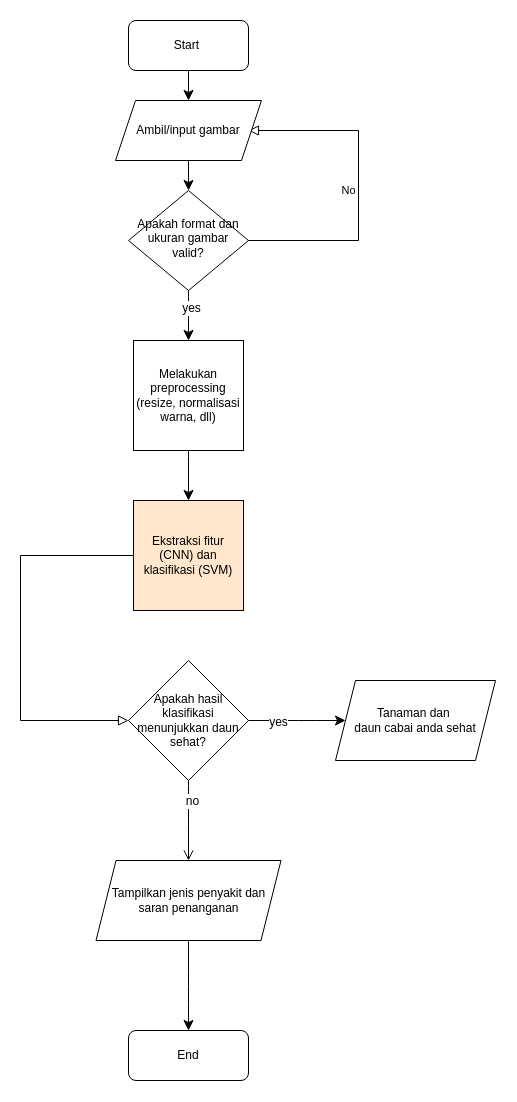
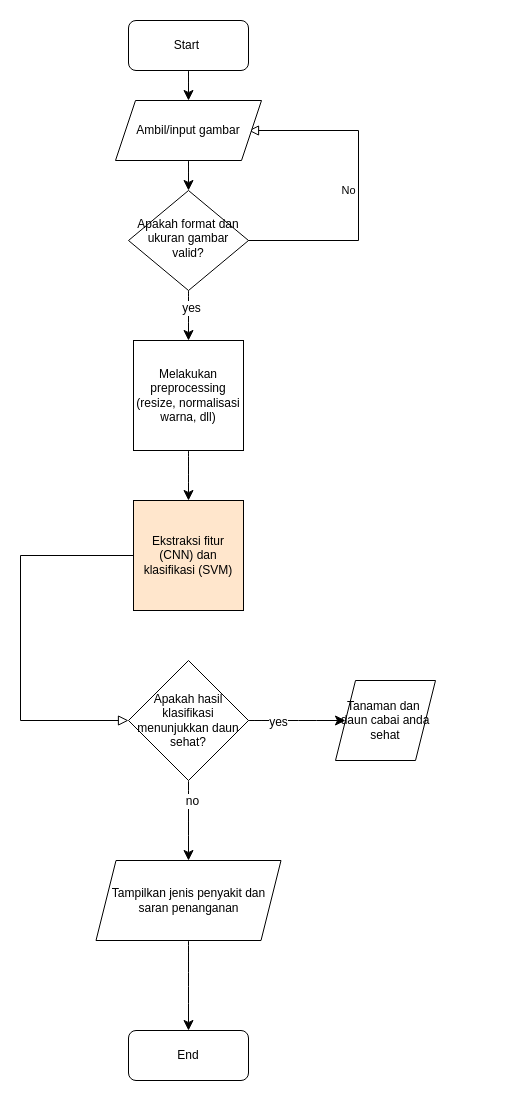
node "Tanaman dan daun cabai anda sehat": size 160x80 -> 100x80
edge "Apakah hasil klasifikasi menunjukkan daun sehat?" -> "Tampilkan jenis penyakit dan saran penanganan": arrowhead open -> classic
